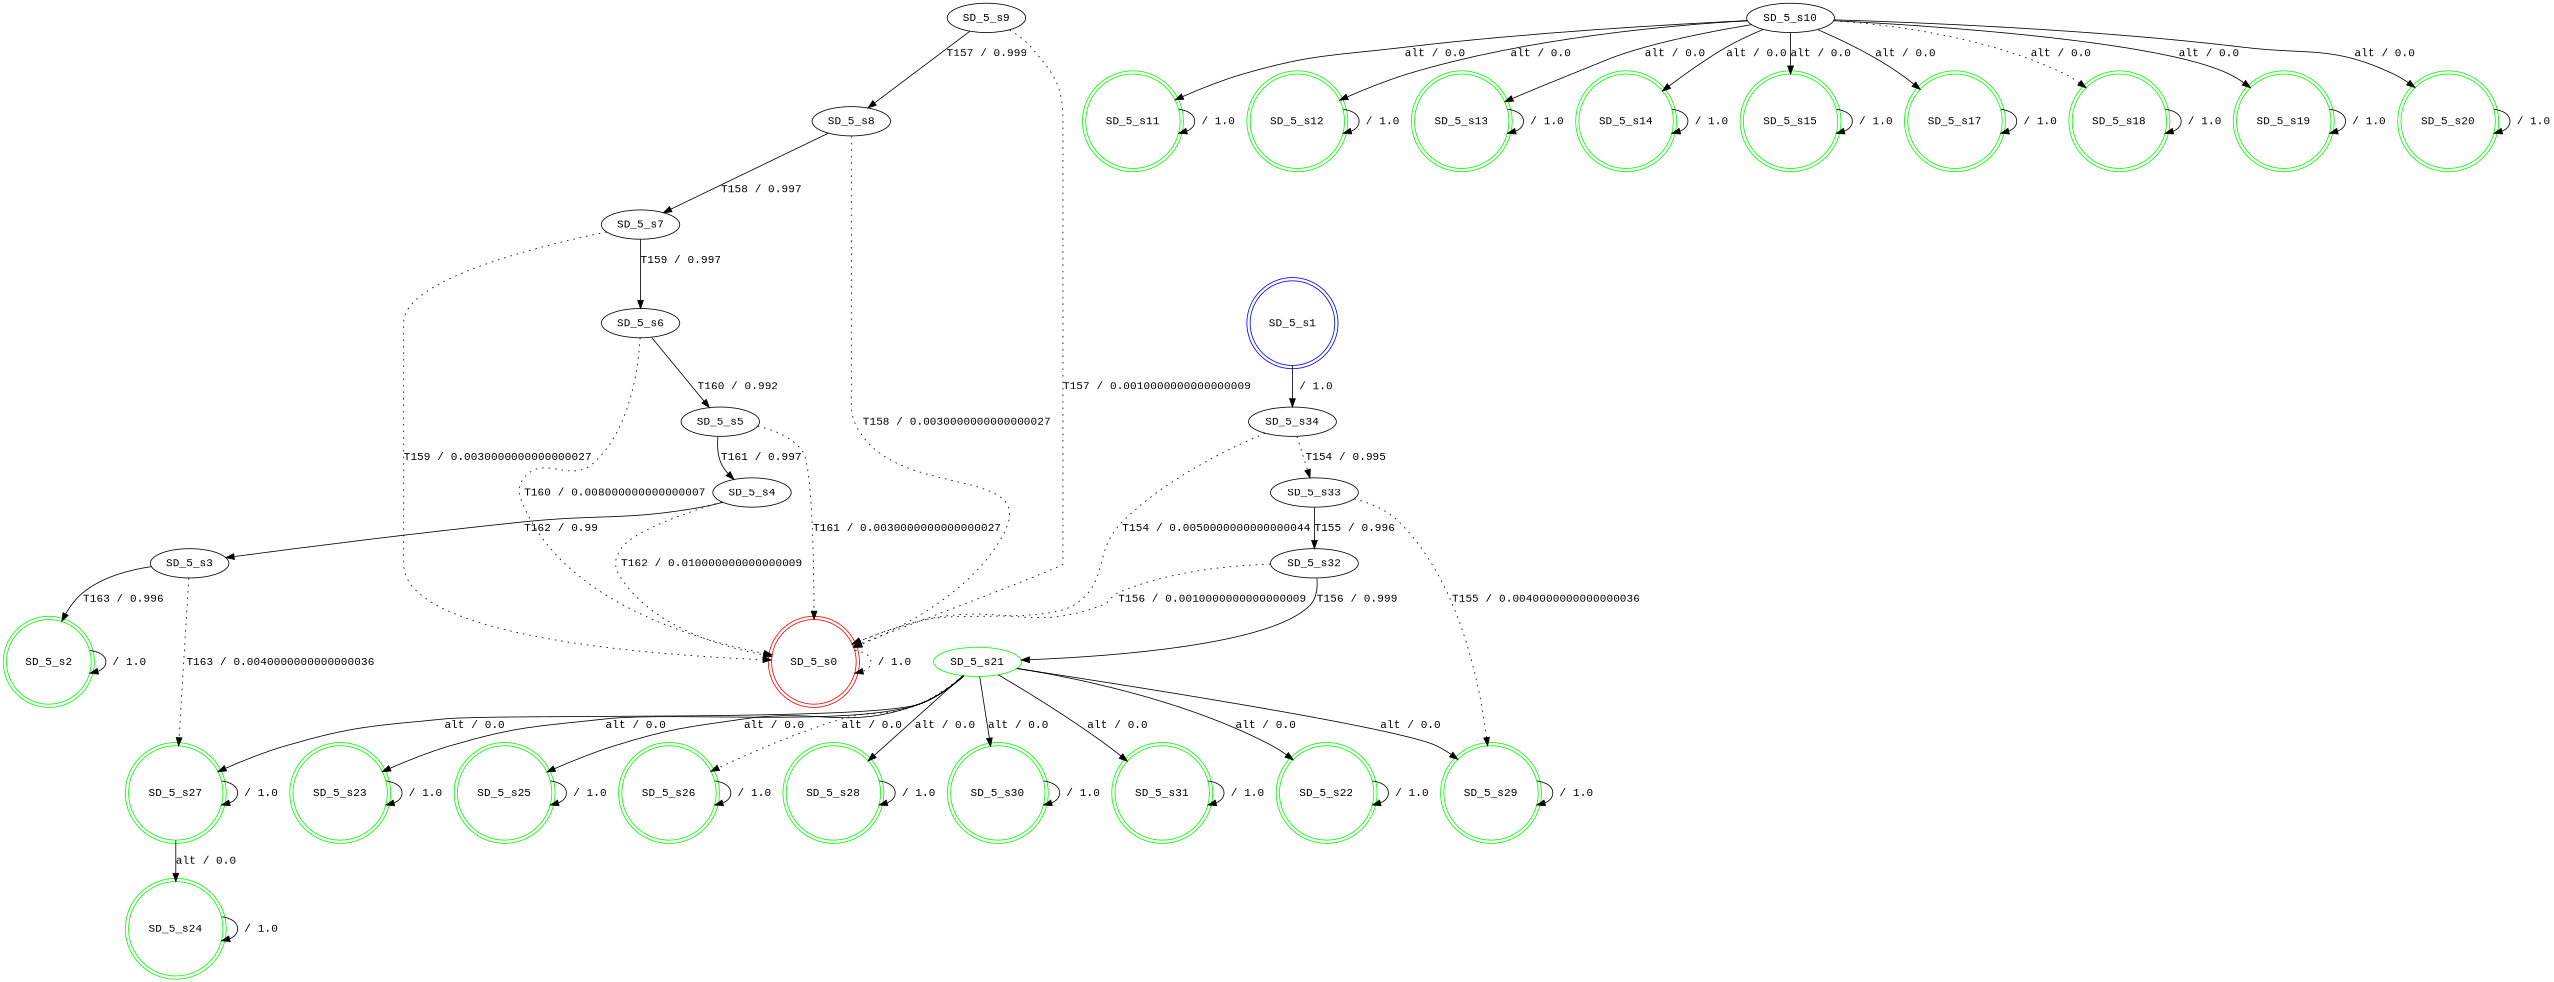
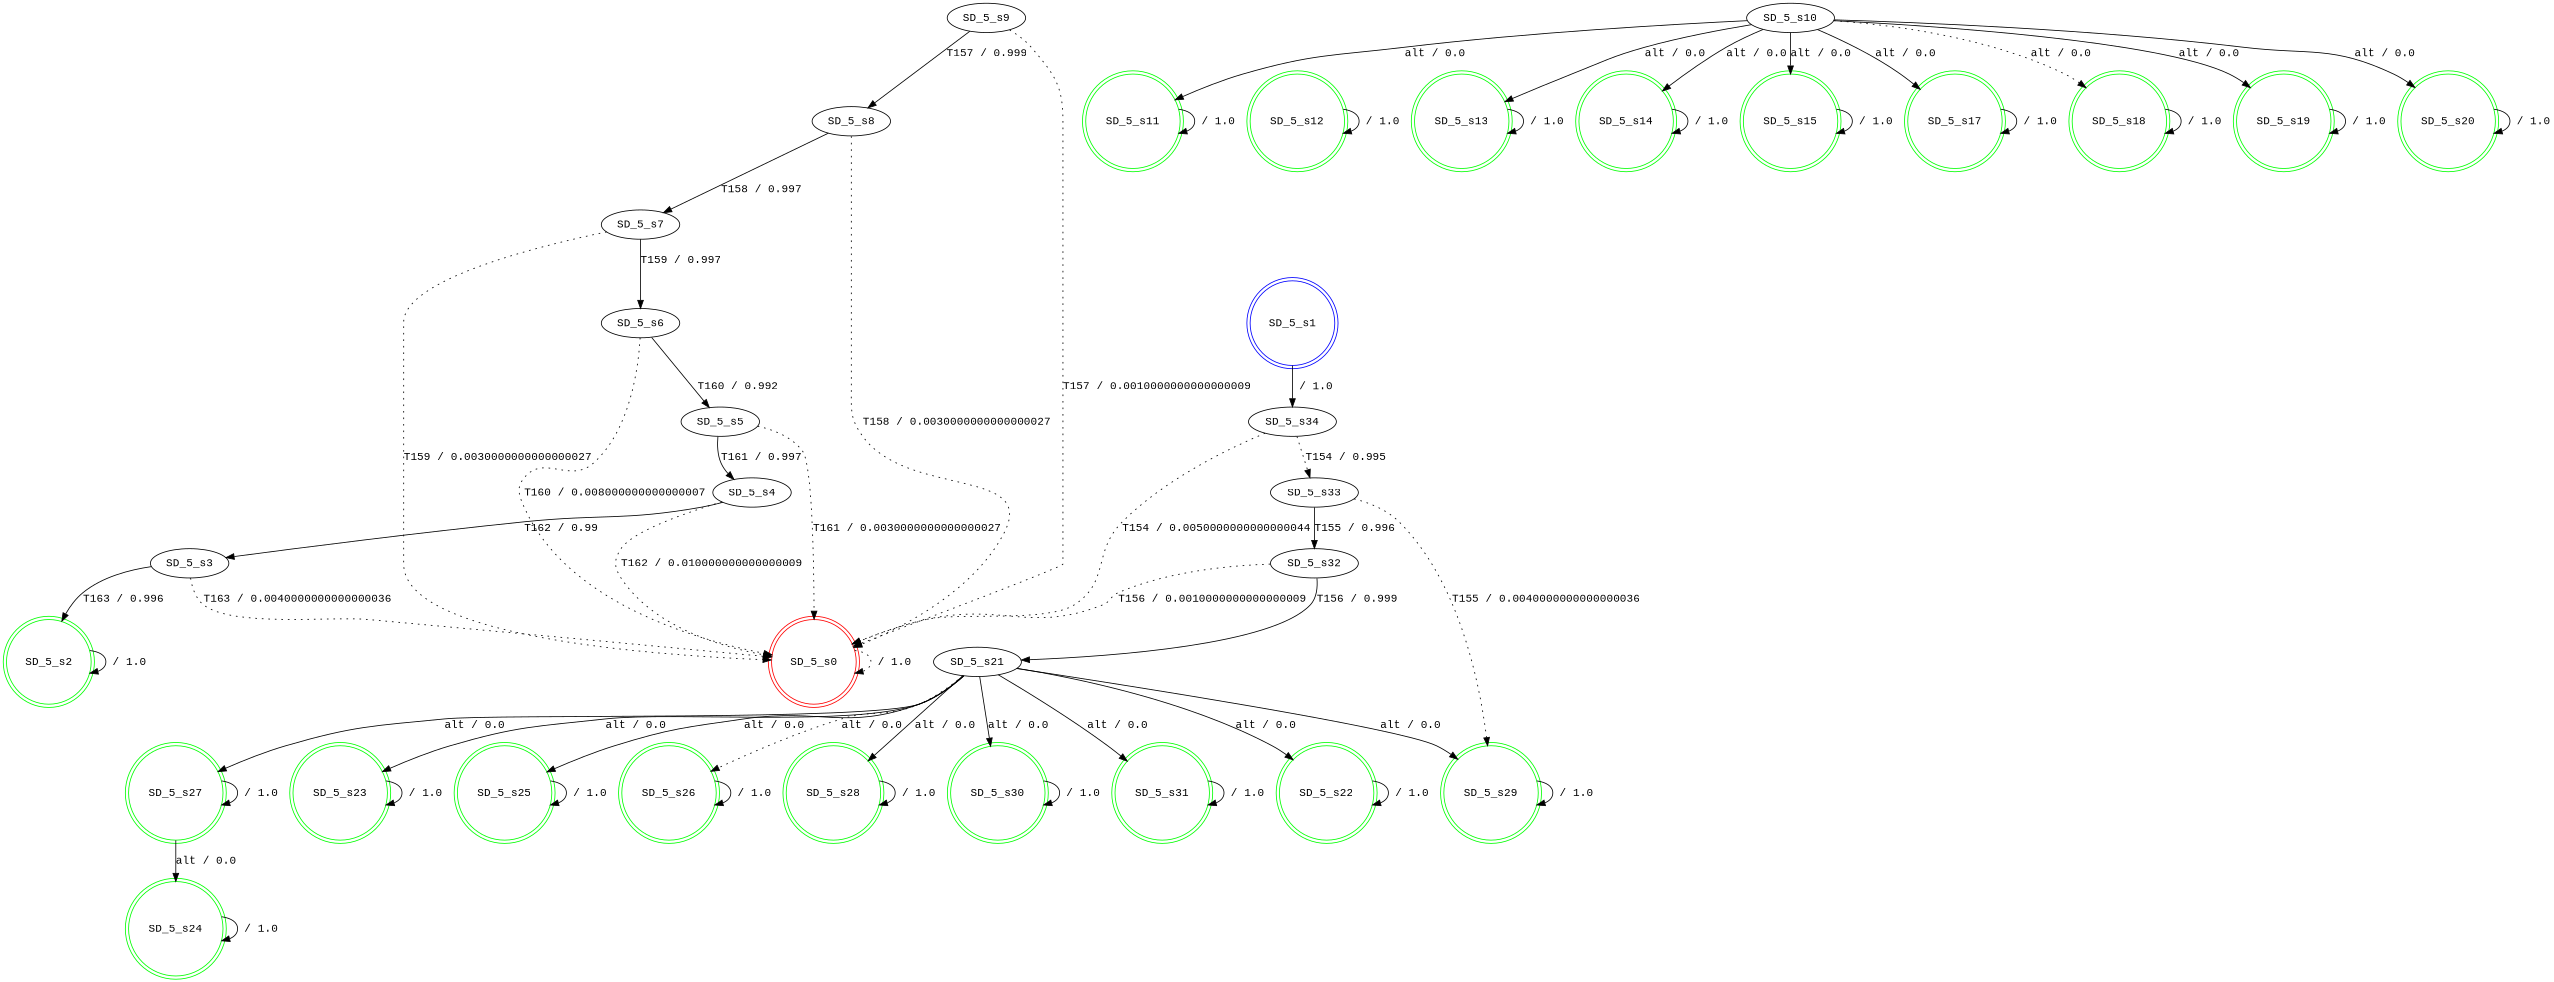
edge "SD_5_s10" -> "SD_5_s12": removed, label "alt / 0.0"
edge "SD_5_s3" -> "SD_5_s27": now "SD_5_s3" -> "SD_5_s0"
node "SD_5_s21": color green -> black
